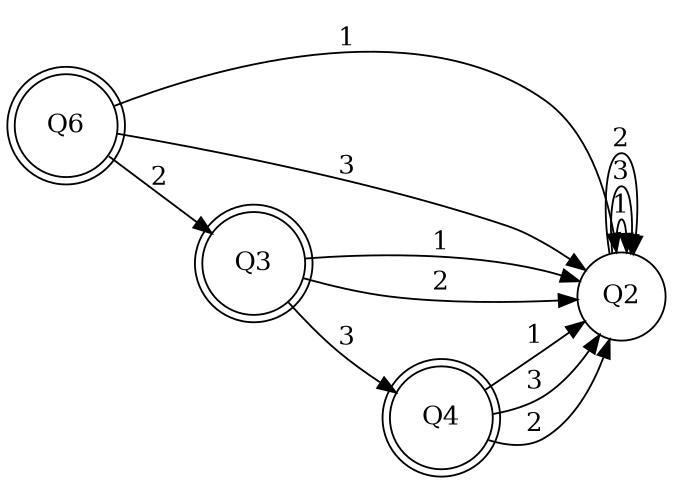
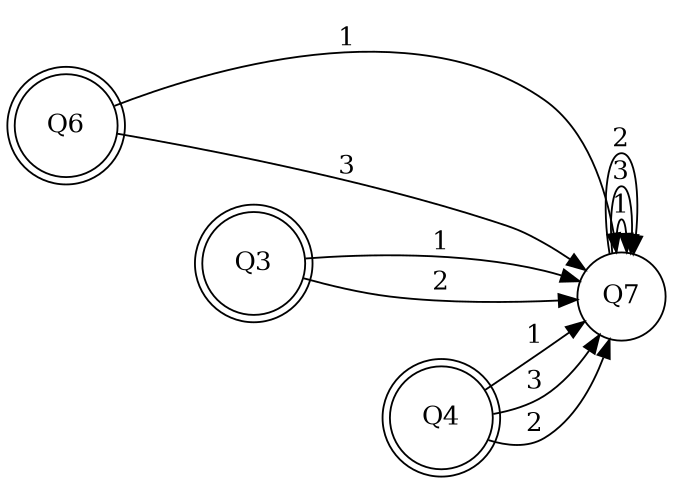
edge "Q6" -> "Q3": removed, label "2"
node "Q2": label "Q2" -> "Q7"
edge "Q3" -> "Q4": removed, label "3"
